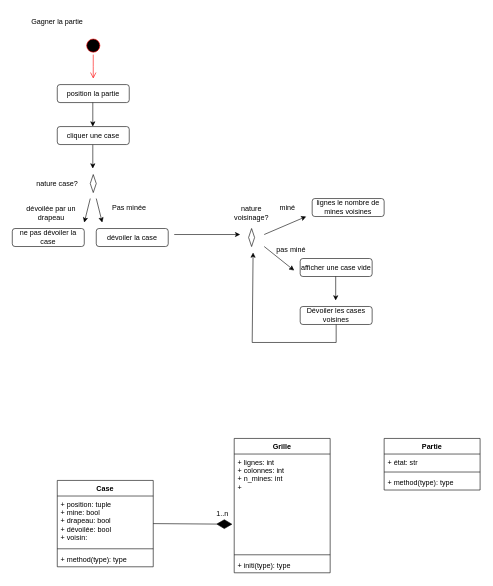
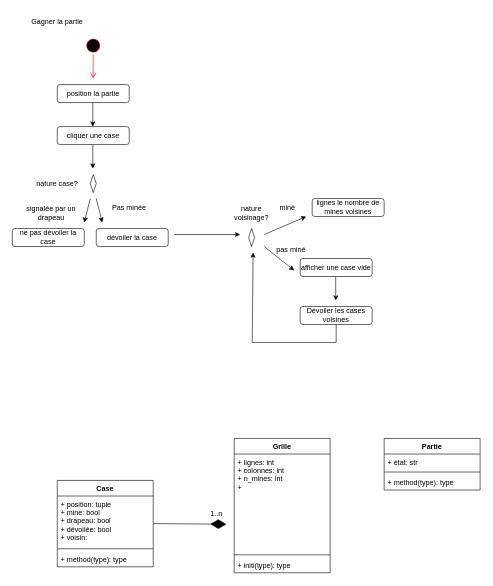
node "dévoilée par un drapeau": label "dévoilée par un drapeau" -> "signalée par un drapeau"
node "1..n": moved (222, 513) -> (216, 513)
